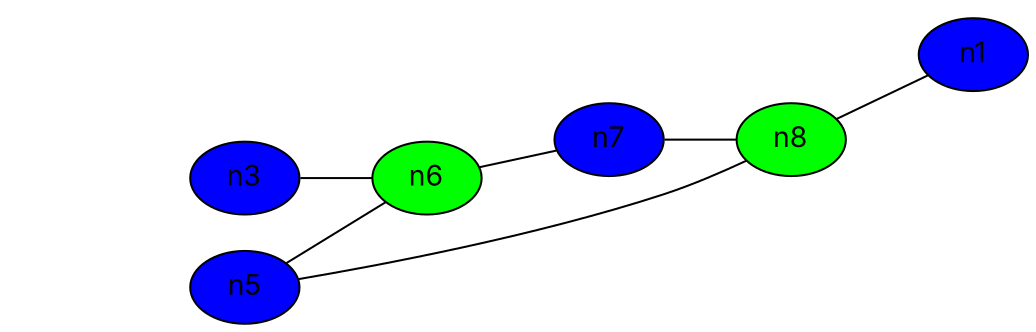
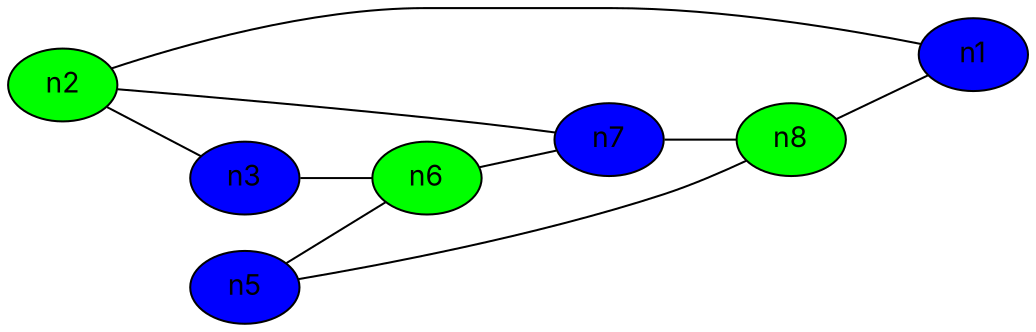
node "n2": added
